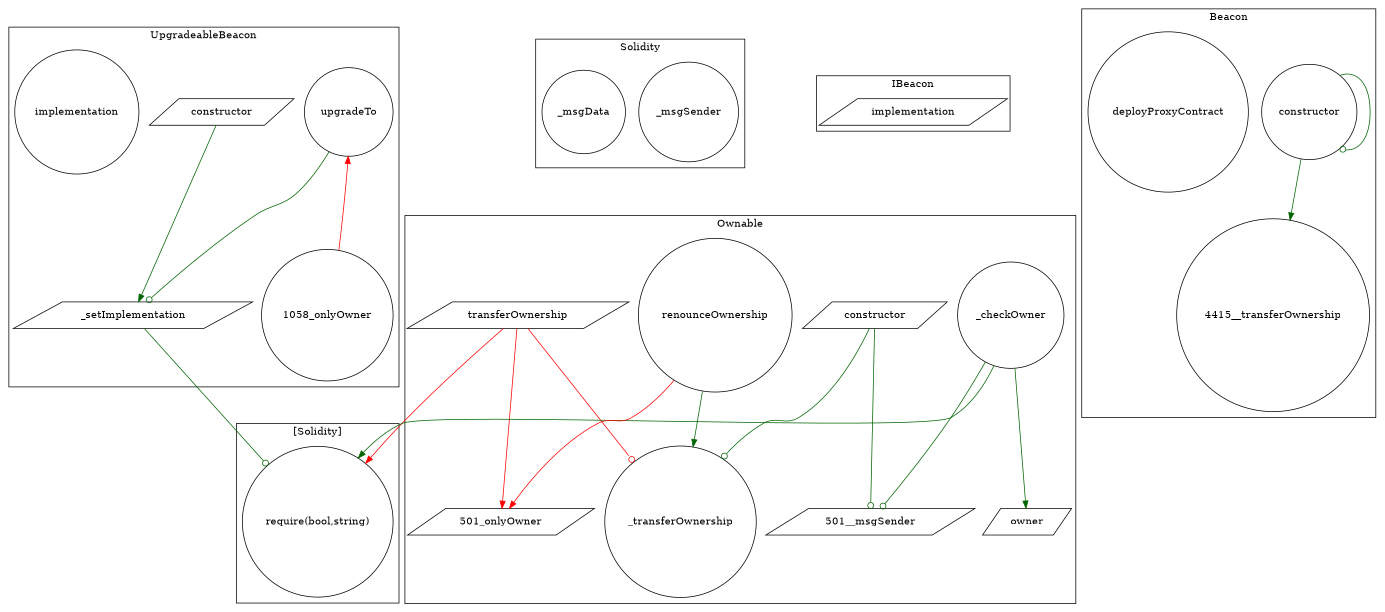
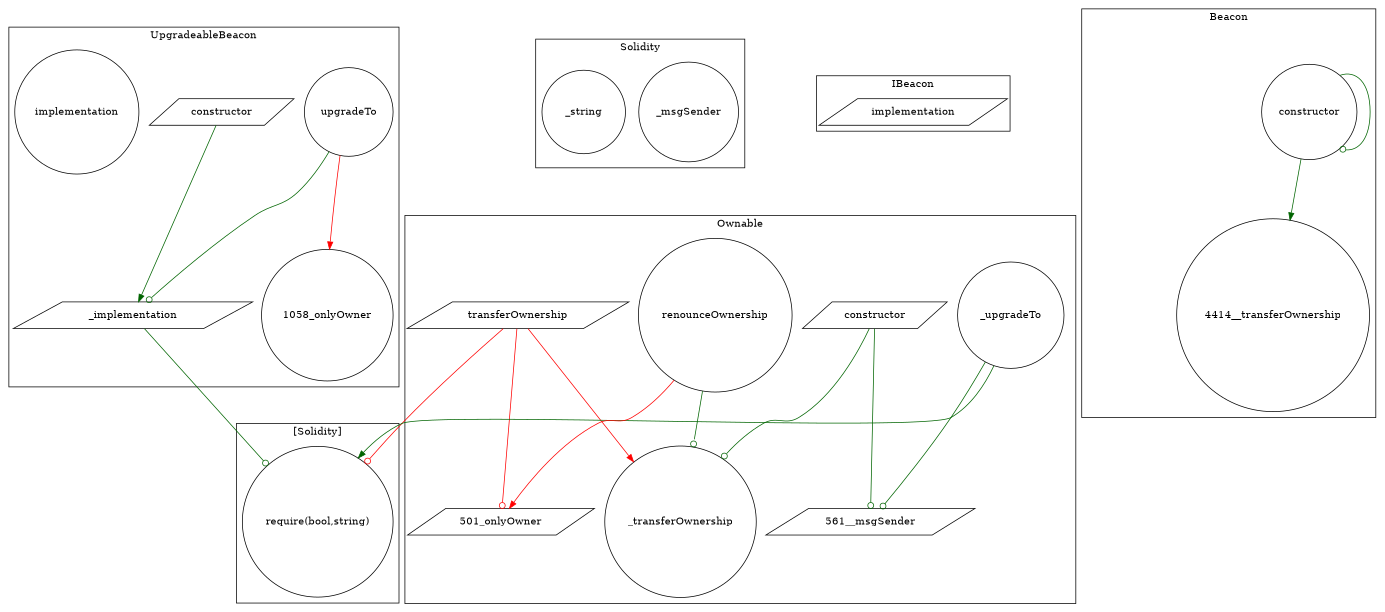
node "_msgData": label "_msgData" -> "_string"
node "deployProxyContract": removed
edge "1058_onlyOwner" -> "upgradeTo": reversed
node "_setImplementation": label "_setImplementation" -> "_implementation"
node "_checkOwner": label "_checkOwner" -> "_upgradeTo"
node "4415__transferOwnership": label "4415__transferOwnership" -> "4414__transferOwnership"
edge "transferOwnership" -> "require(bool,string)": arrowhead normal -> odot
edge "transferOwnership" -> "_transferOwnership": arrowhead odot -> normal
edge "transferOwnership" -> "501_onlyOwner": arrowhead normal -> odot
edge "renounceOwnership" -> "_transferOwnership": arrowhead normal -> odot
node "501__msgSender": label "501__msgSender" -> "561__msgSender"
node "owner": removed
